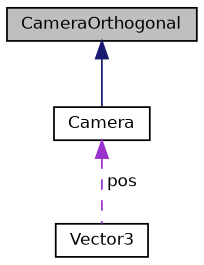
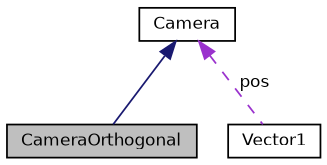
edge "Camera" -> "CameraOrthogonal": reversed
node "Vector3": label "Vector3" -> "Vector1"
